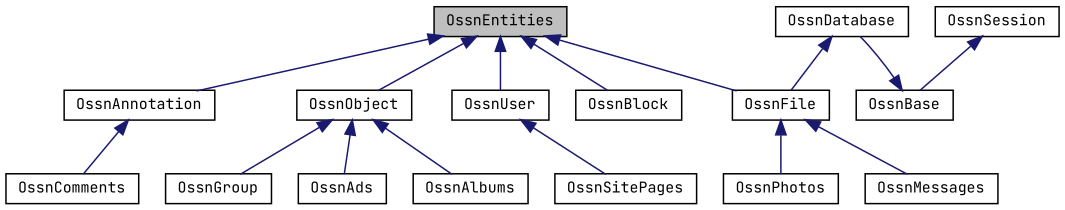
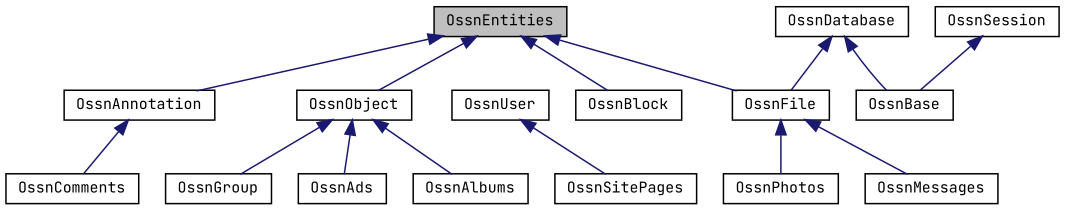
edge "OssnDatabase" -> "OssnBase": reversed
edge "OssnUser" -> "OssnEntities": removed
